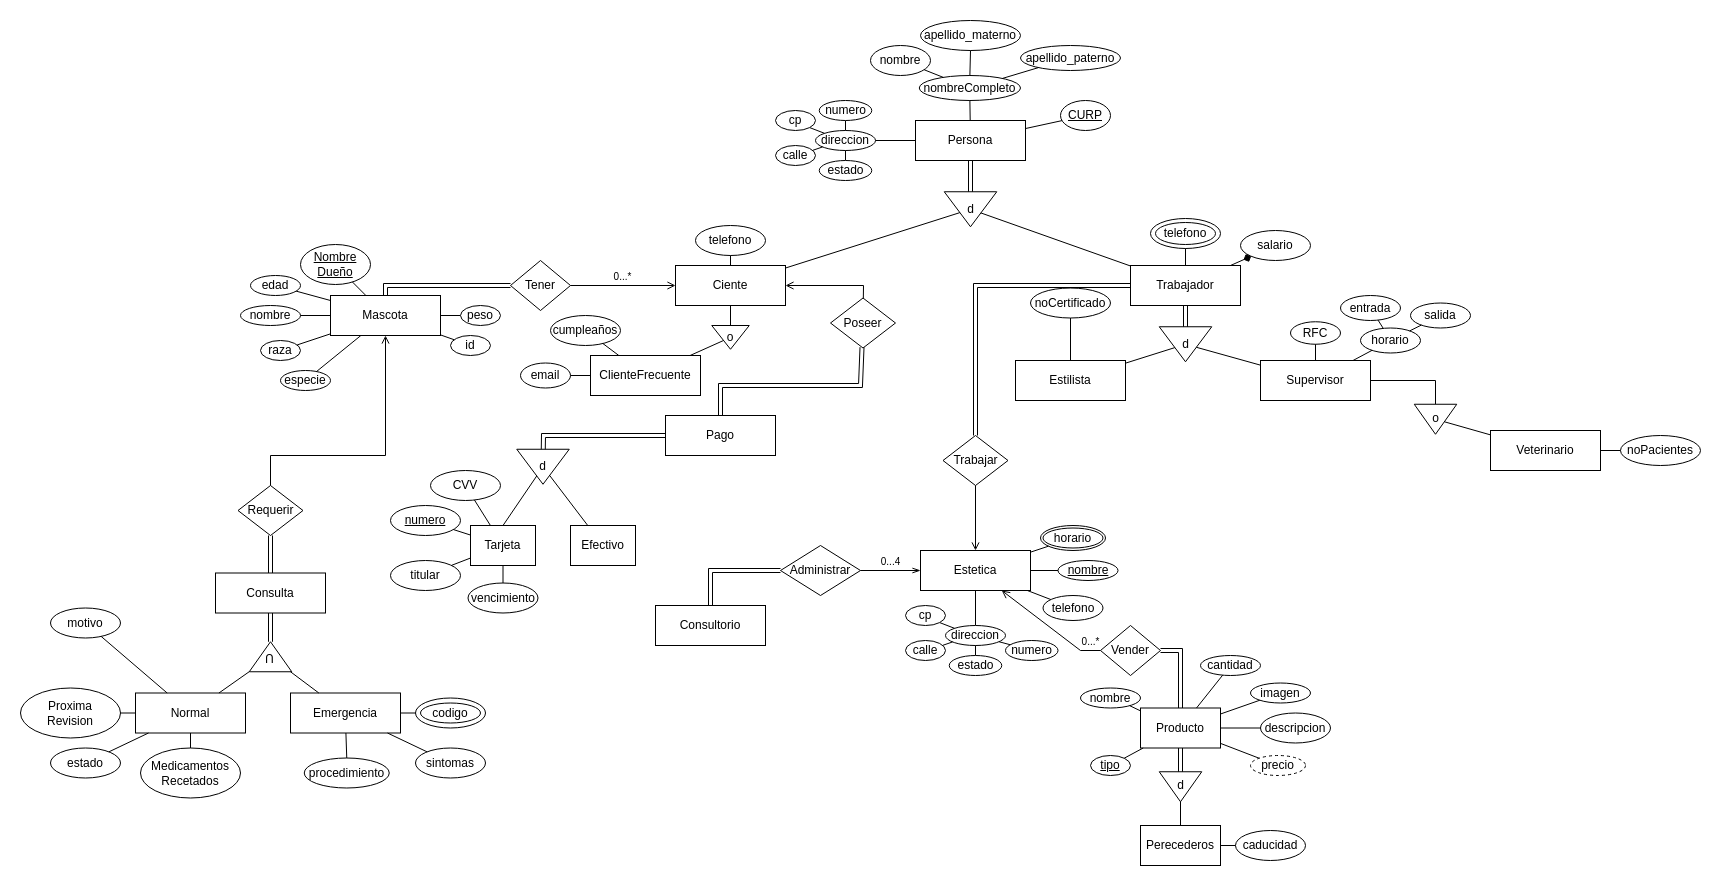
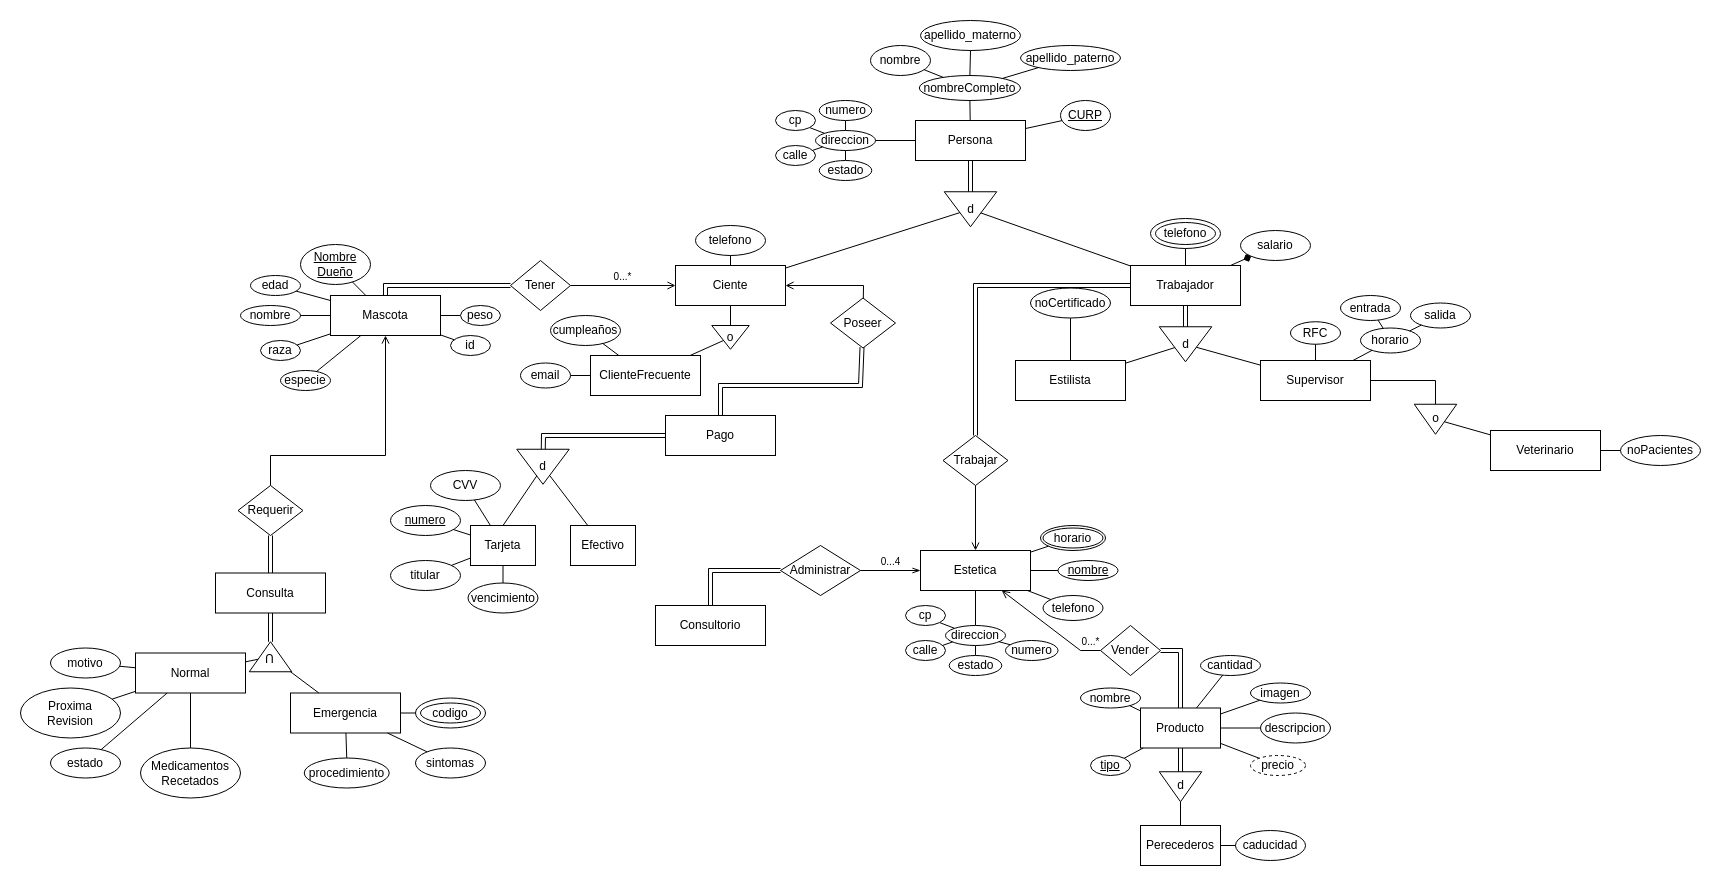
node "motivo": moved (86, 623) -> (86, 663)
node "Normal": moved (191, 713) -> (191, 673)
